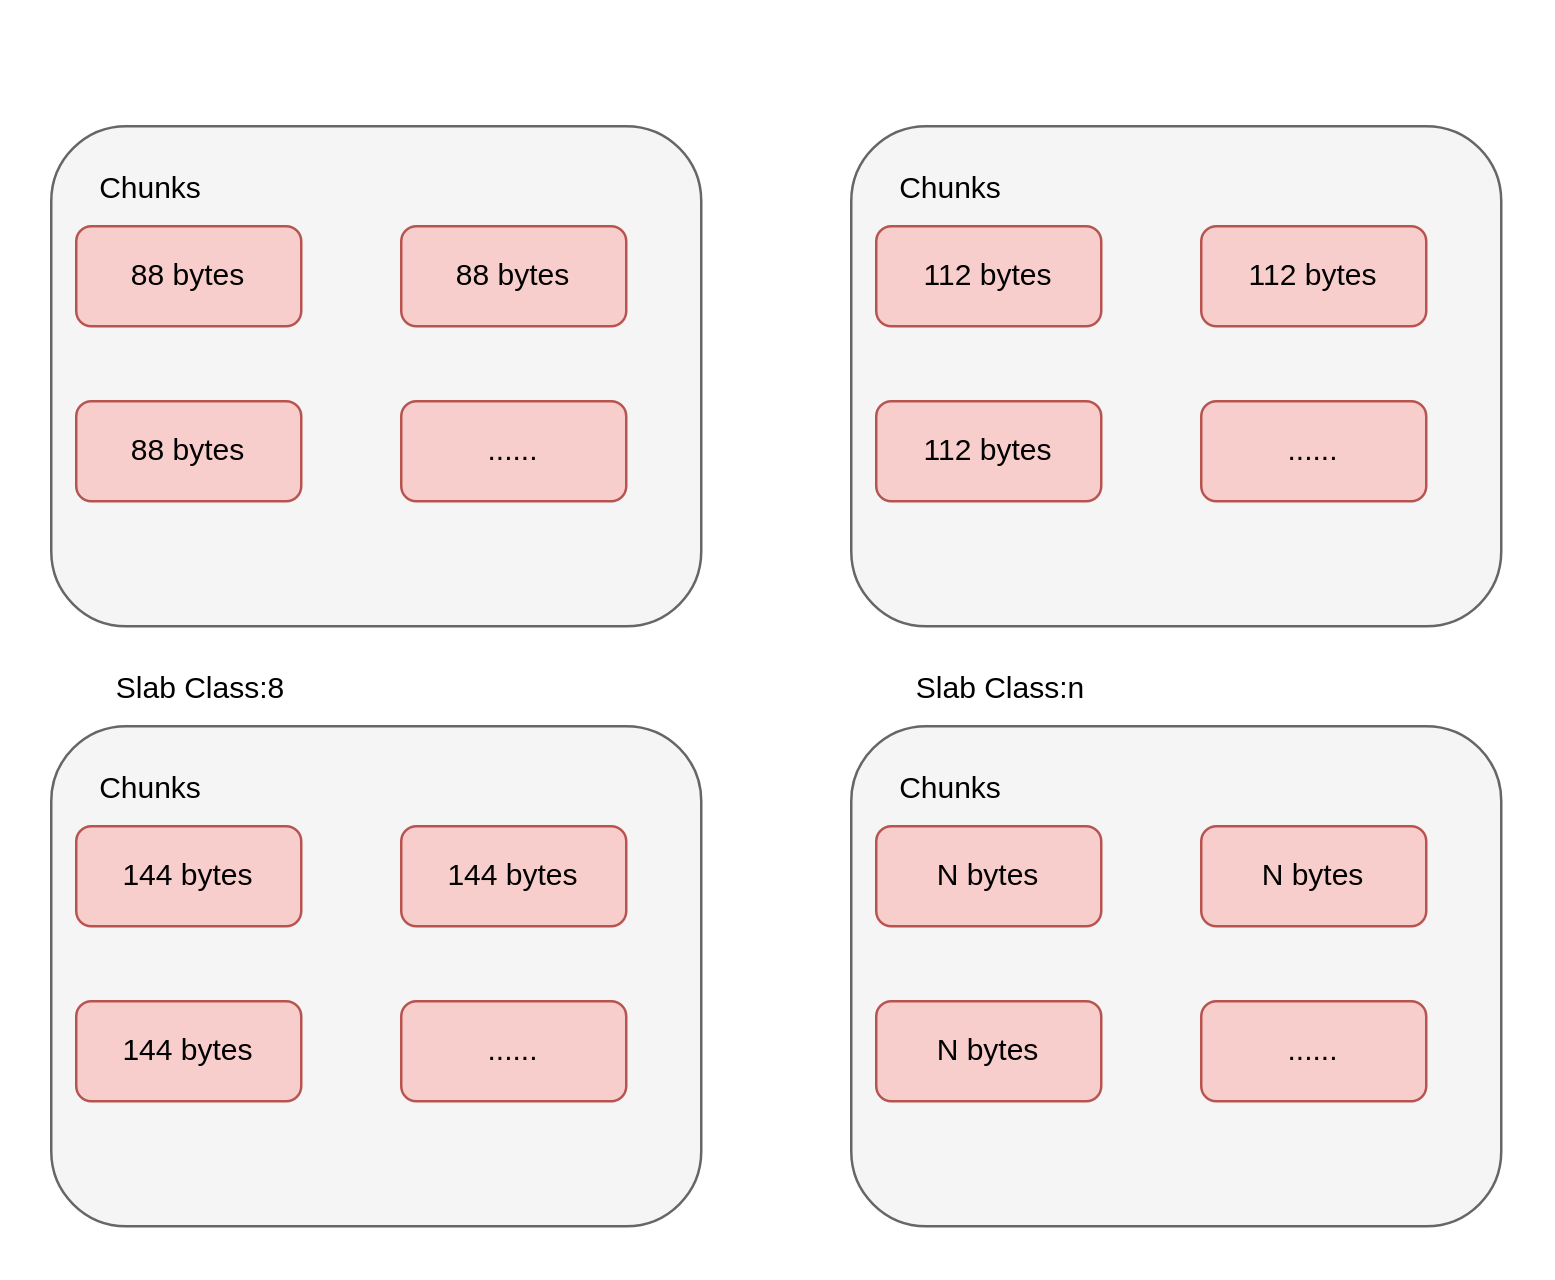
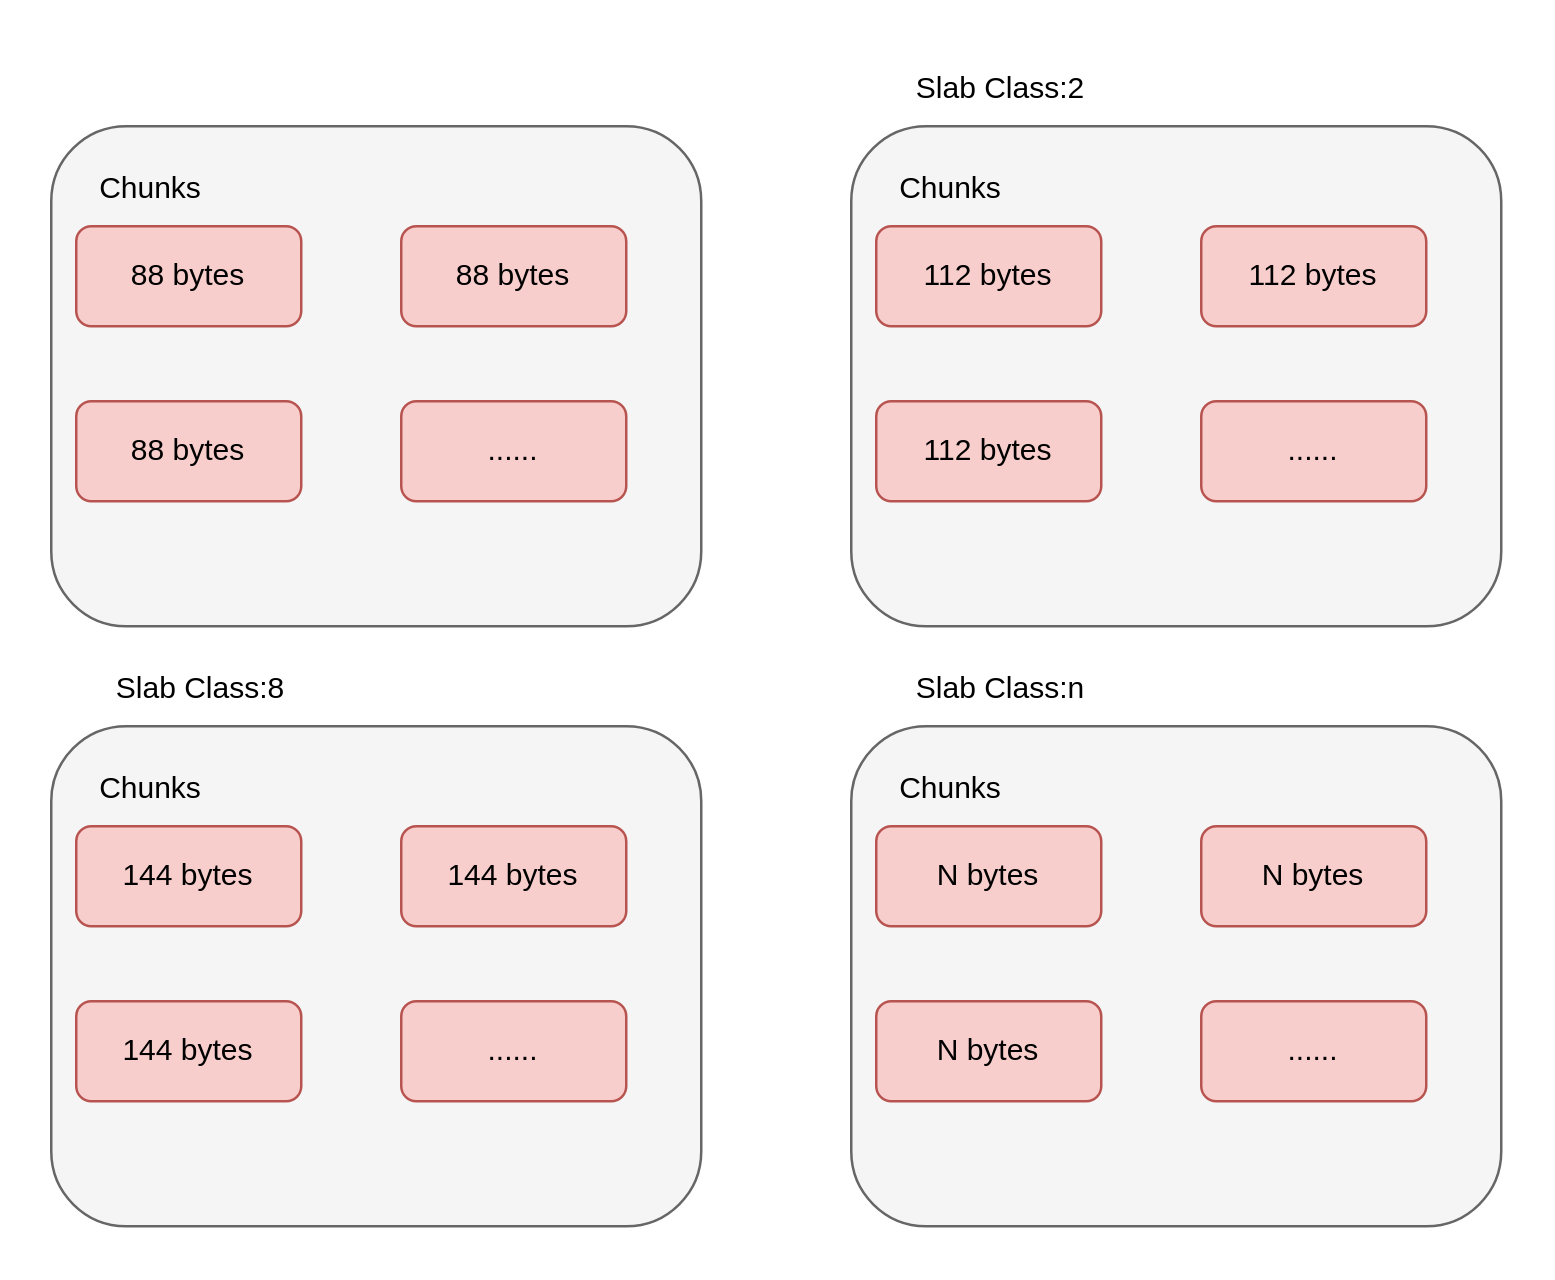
node "Slab Class:2": added
